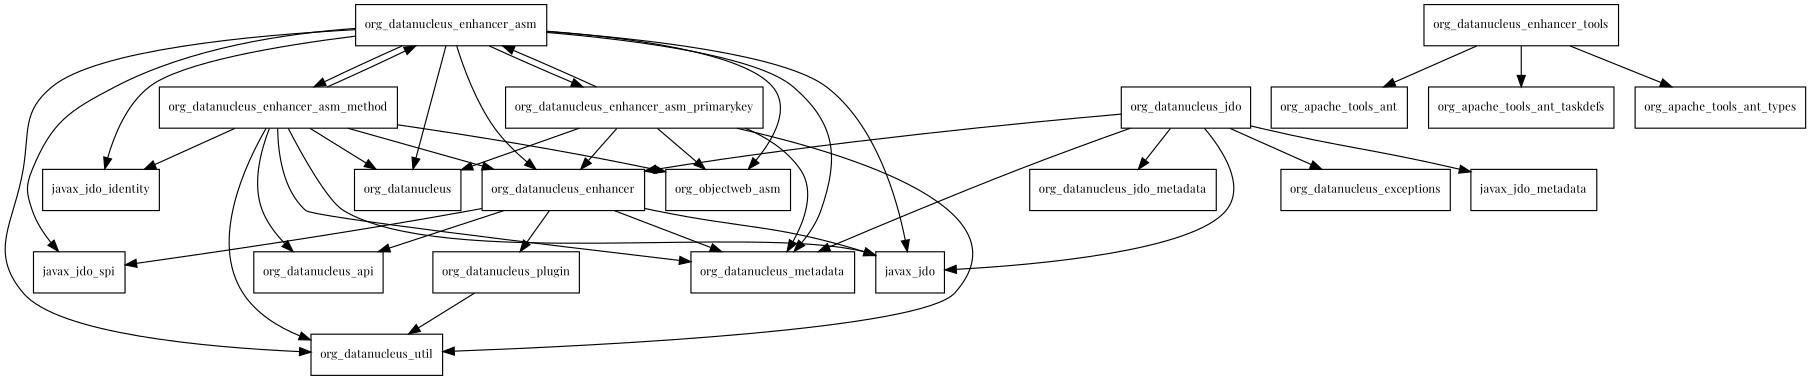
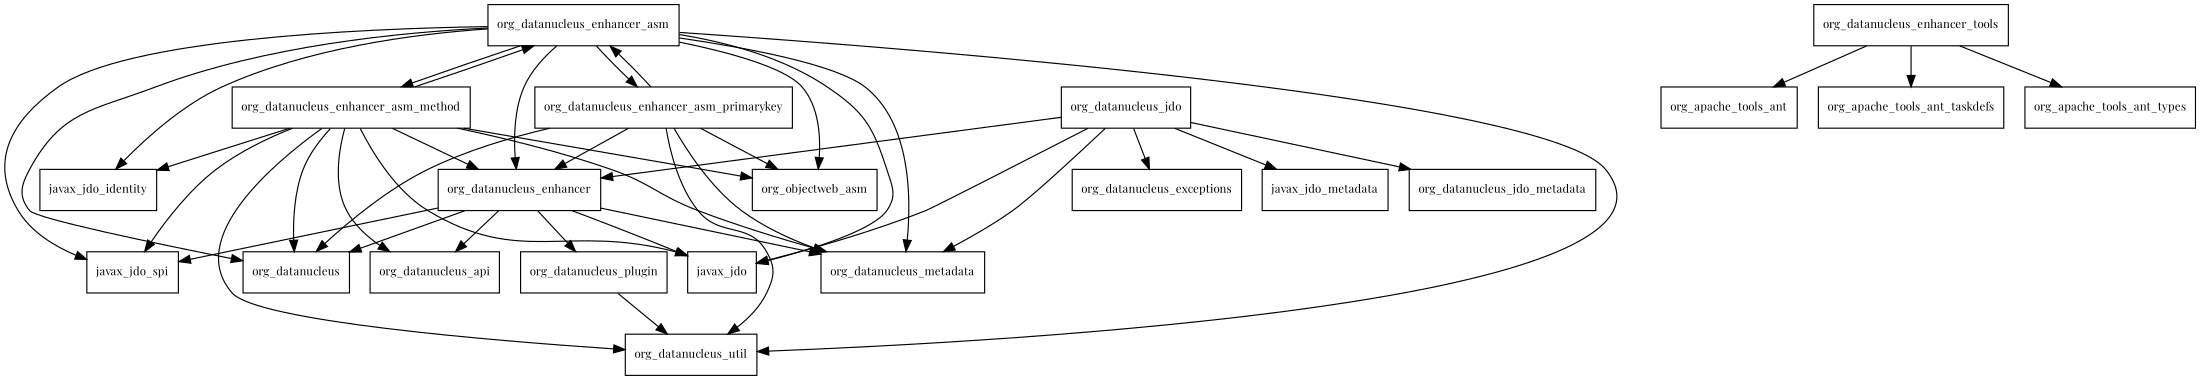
edge "org_datanucleus_enhancer_asm_method" -> "javax_jdo_spi": added
edge "org_datanucleus_enhancer" -> "org_datanucleus": added
